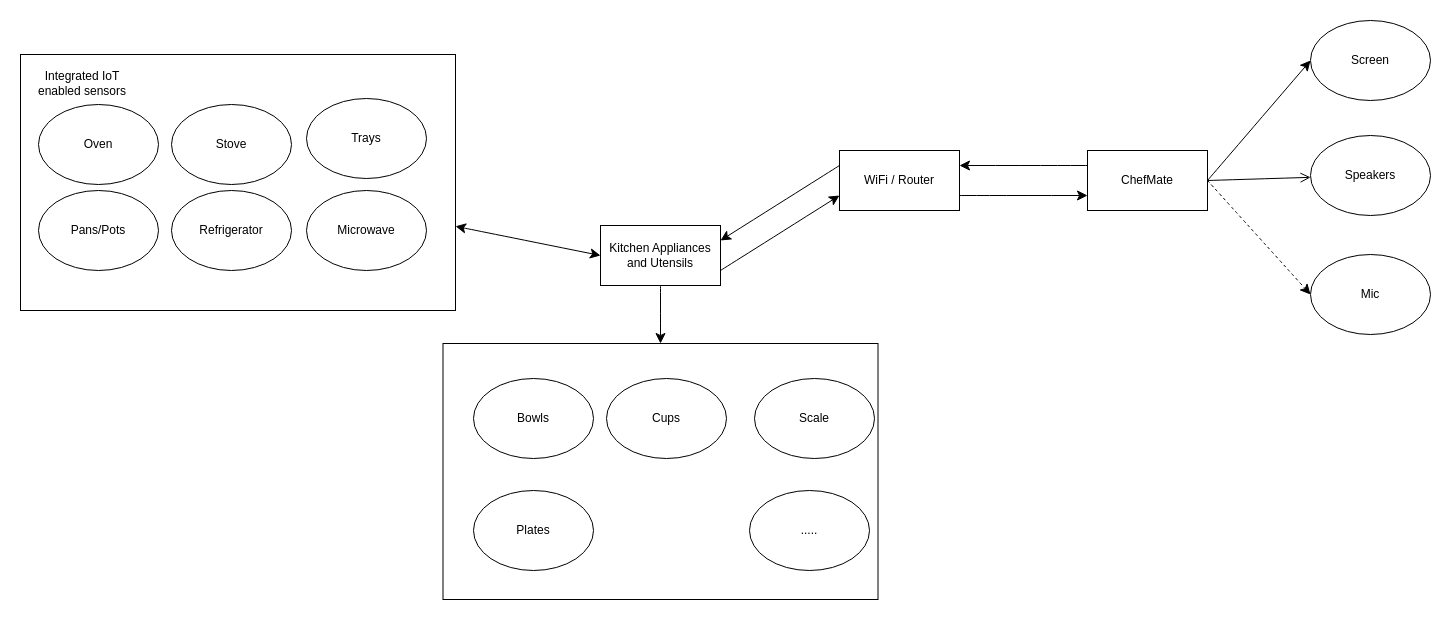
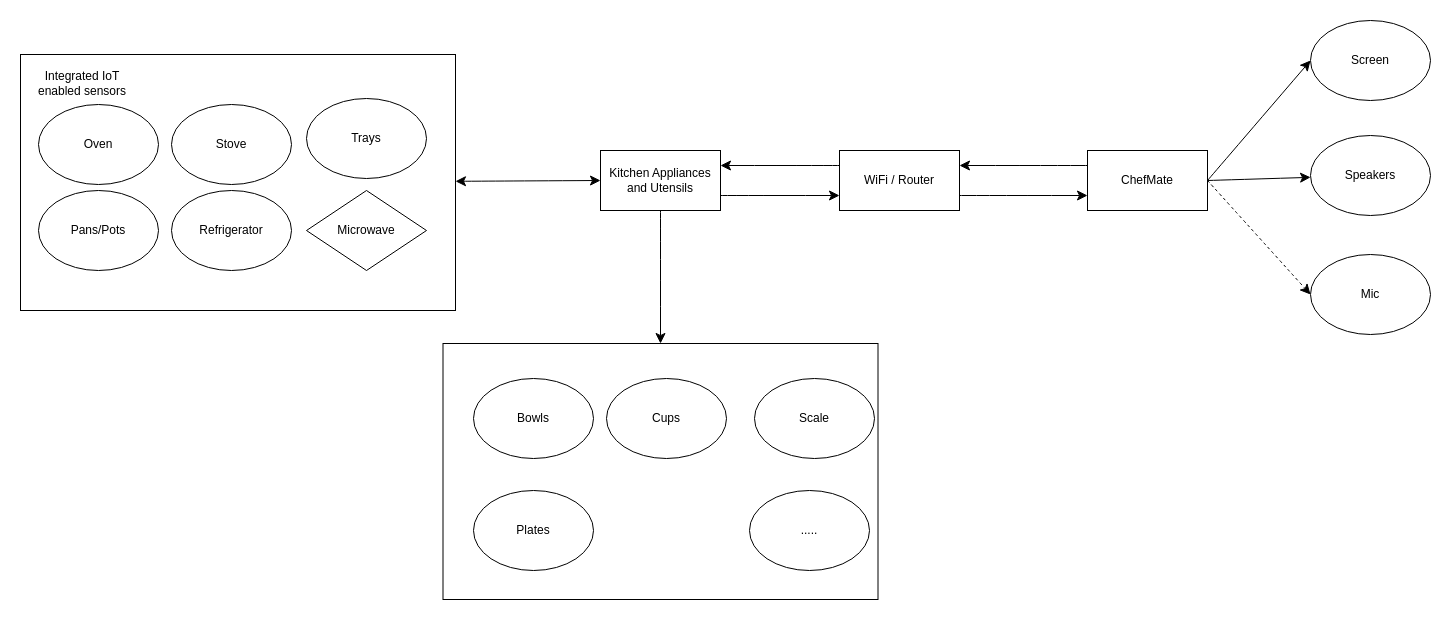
edge "ChefMate" -> "Speakers": arrowhead open -> classic
node "Microwave": shape ellipse -> diamond
node "Kitchen Appliances and Utensils": moved (661, 256) -> (661, 181)
